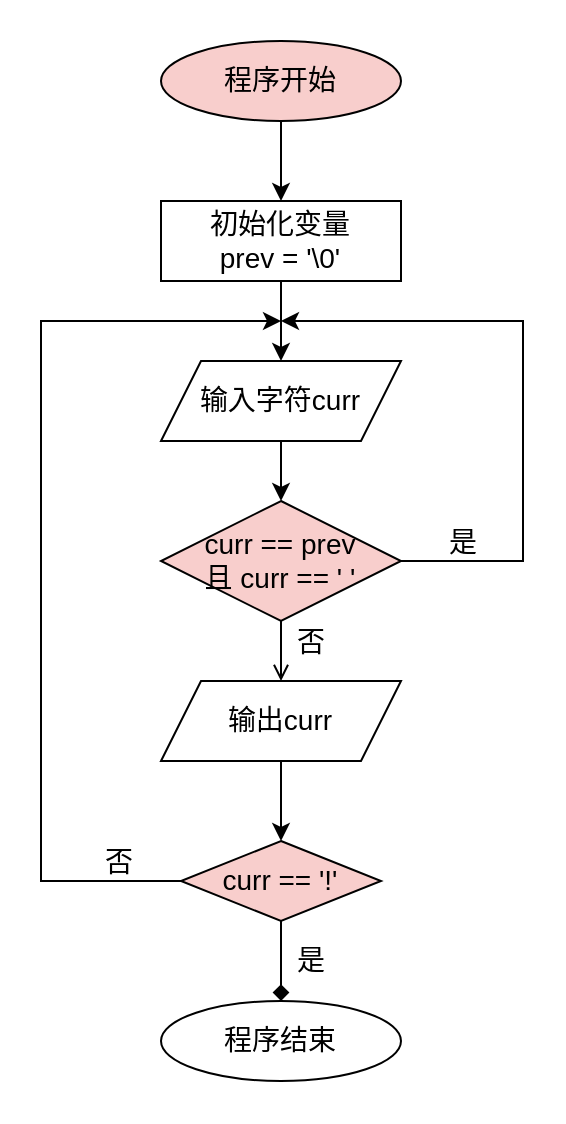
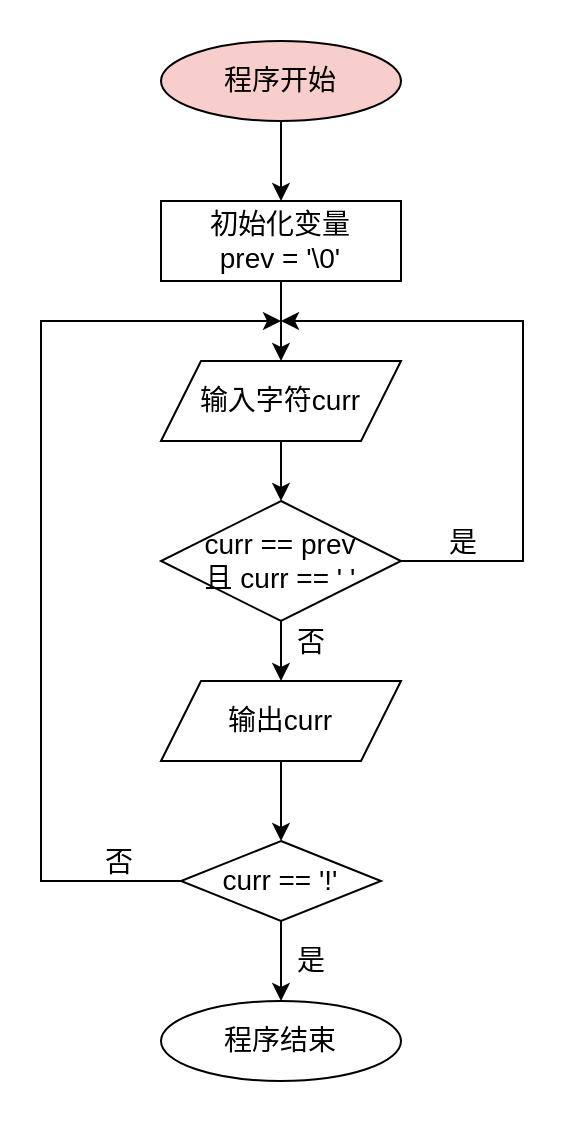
node "curr == prev 且 curr == ' '": fillcolor #f8cecc -> #ffffff
edge "curr == prev 且 curr == ' '" -> "输出curr": arrowhead open -> classic
node "curr == '!'": fillcolor #f8cecc -> #ffffff
edge "curr == '!'" -> "程序结束": arrowhead diamond -> classic
